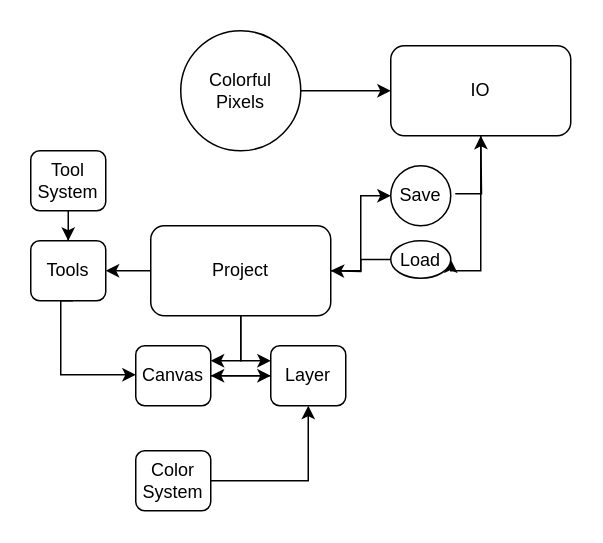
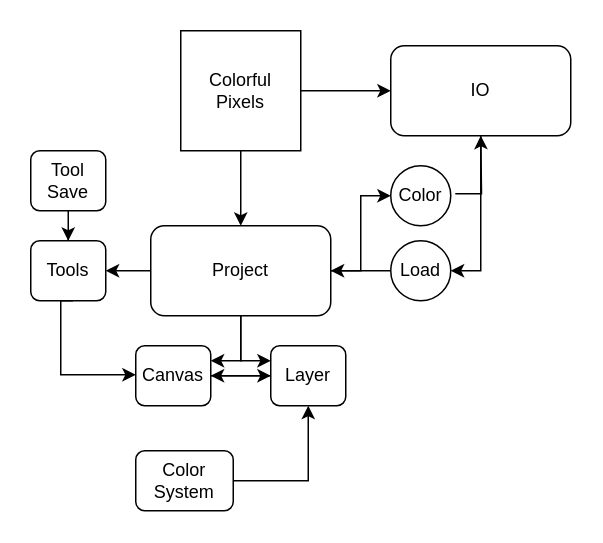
node "Colorful Pixels": shape ellipse -> rectangle
node "Tool System": label "Tool System" -> "Tool Save"
edge "Colorful Pixels" -> "Project": added
node "Save": label "Save" -> "Color"
node "Load": size 60x38 -> 60x60
node "Color System": size 75x60 -> 98x60
